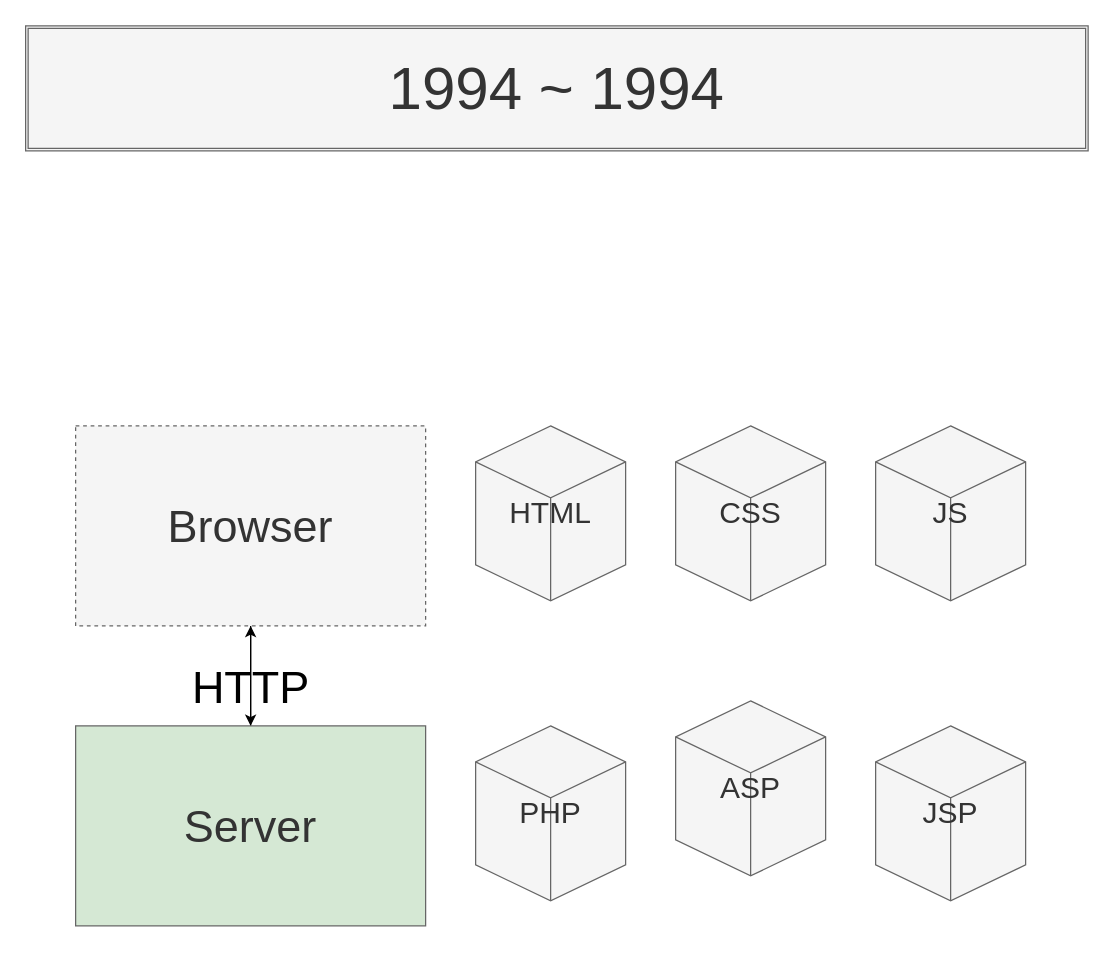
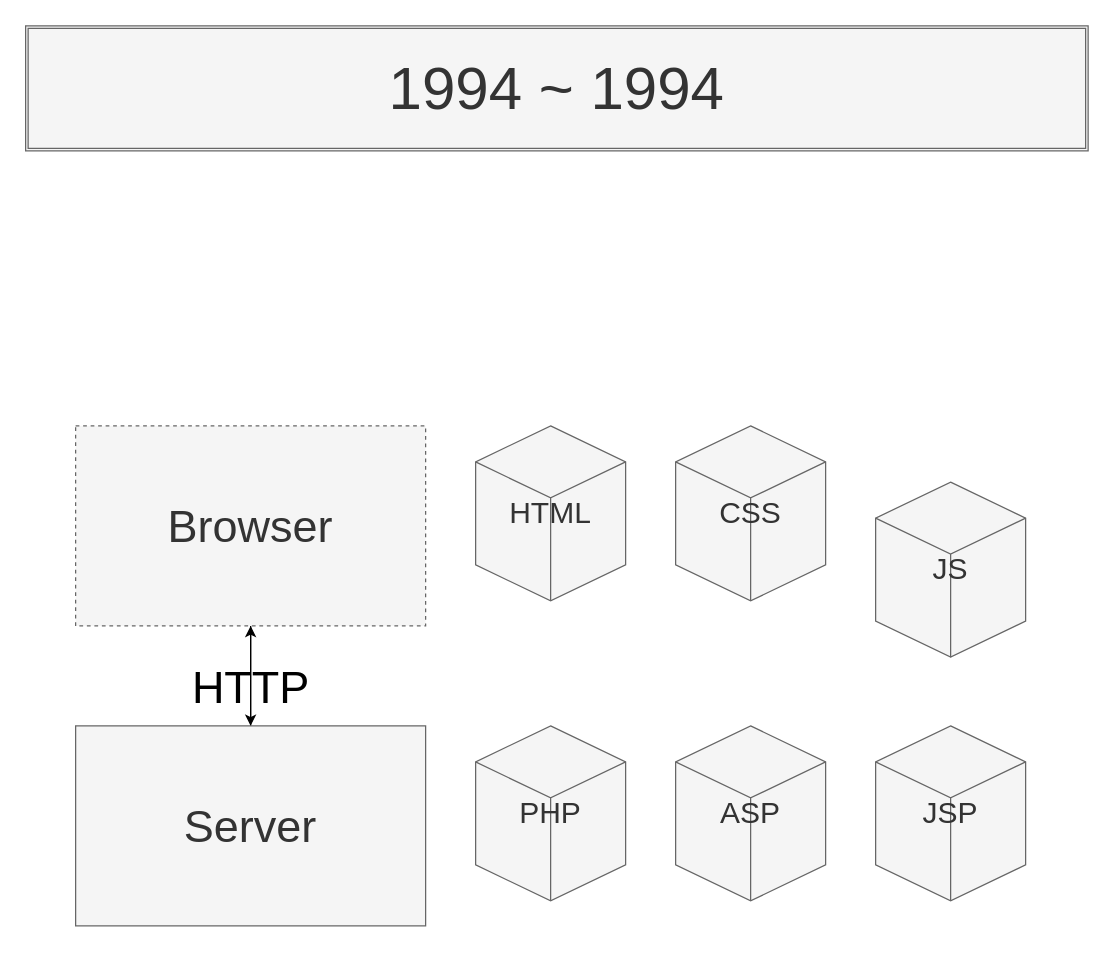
node "JS": moved (951, 513) -> (951, 569)
node "ASP": moved (751, 788) -> (751, 813)
node "Server": fillcolor #d5e8d4 -> #f5f5f5
